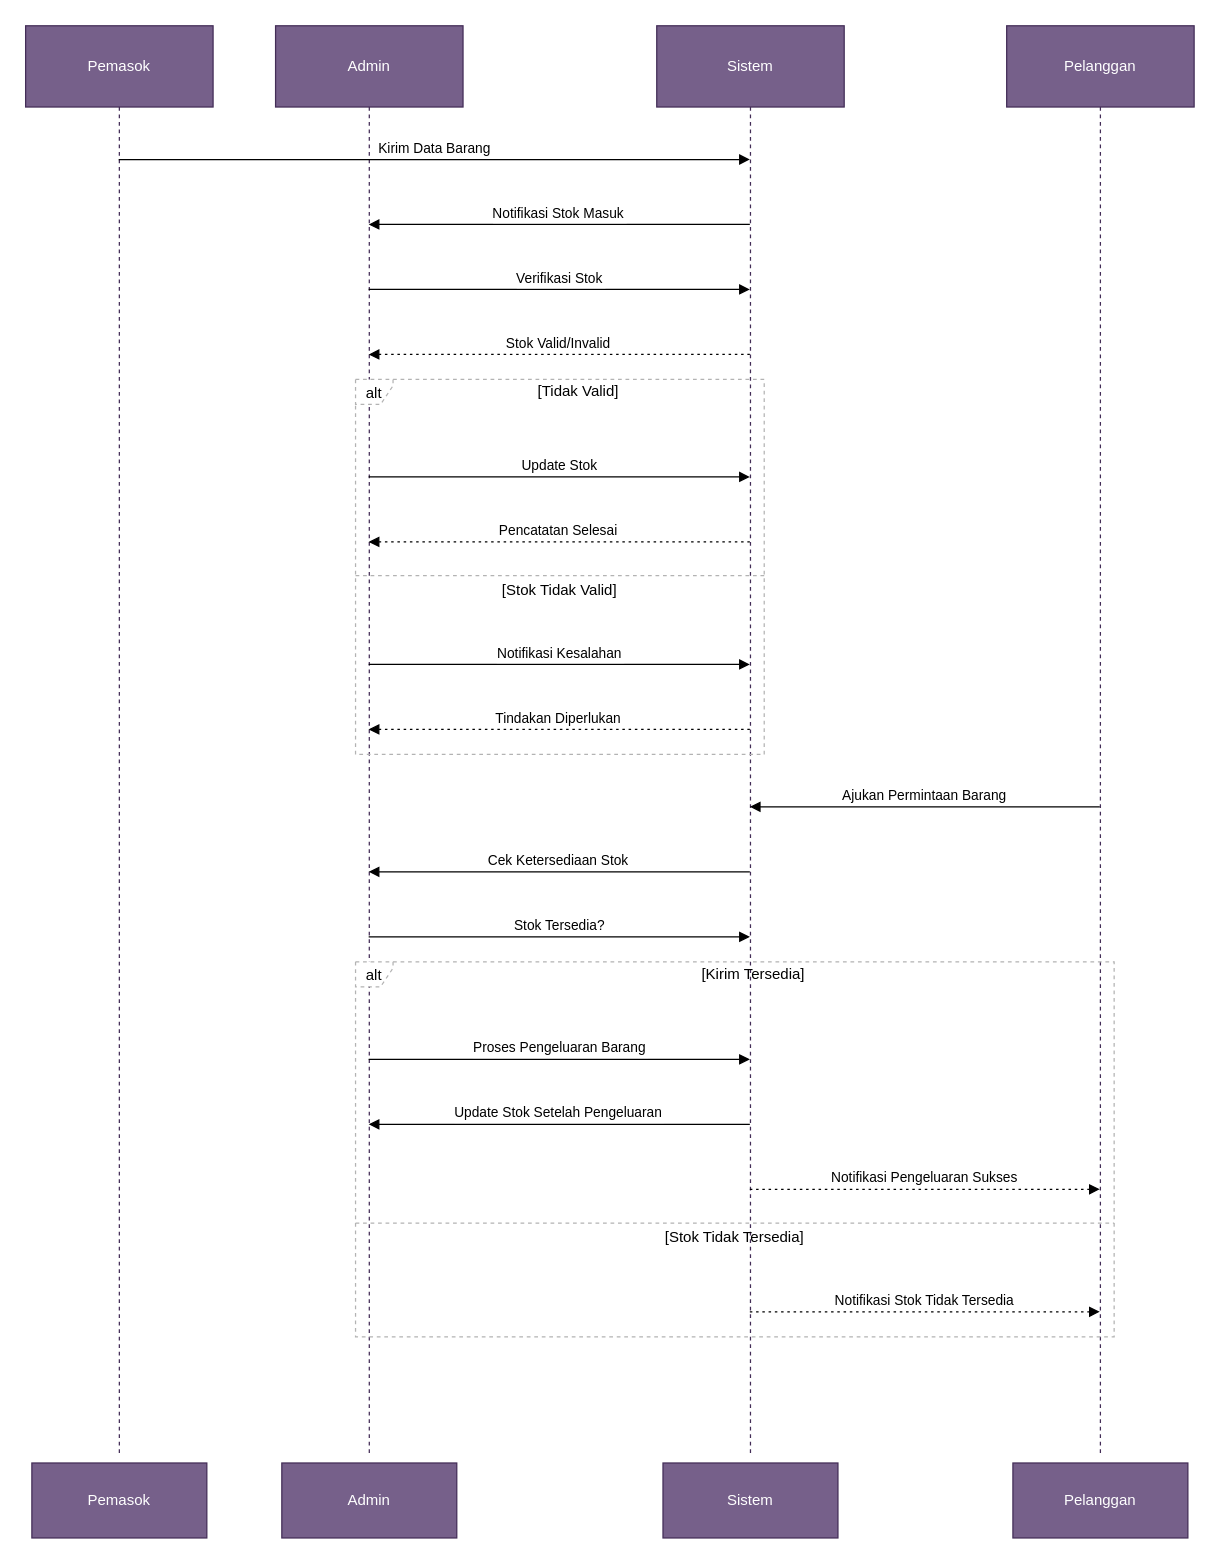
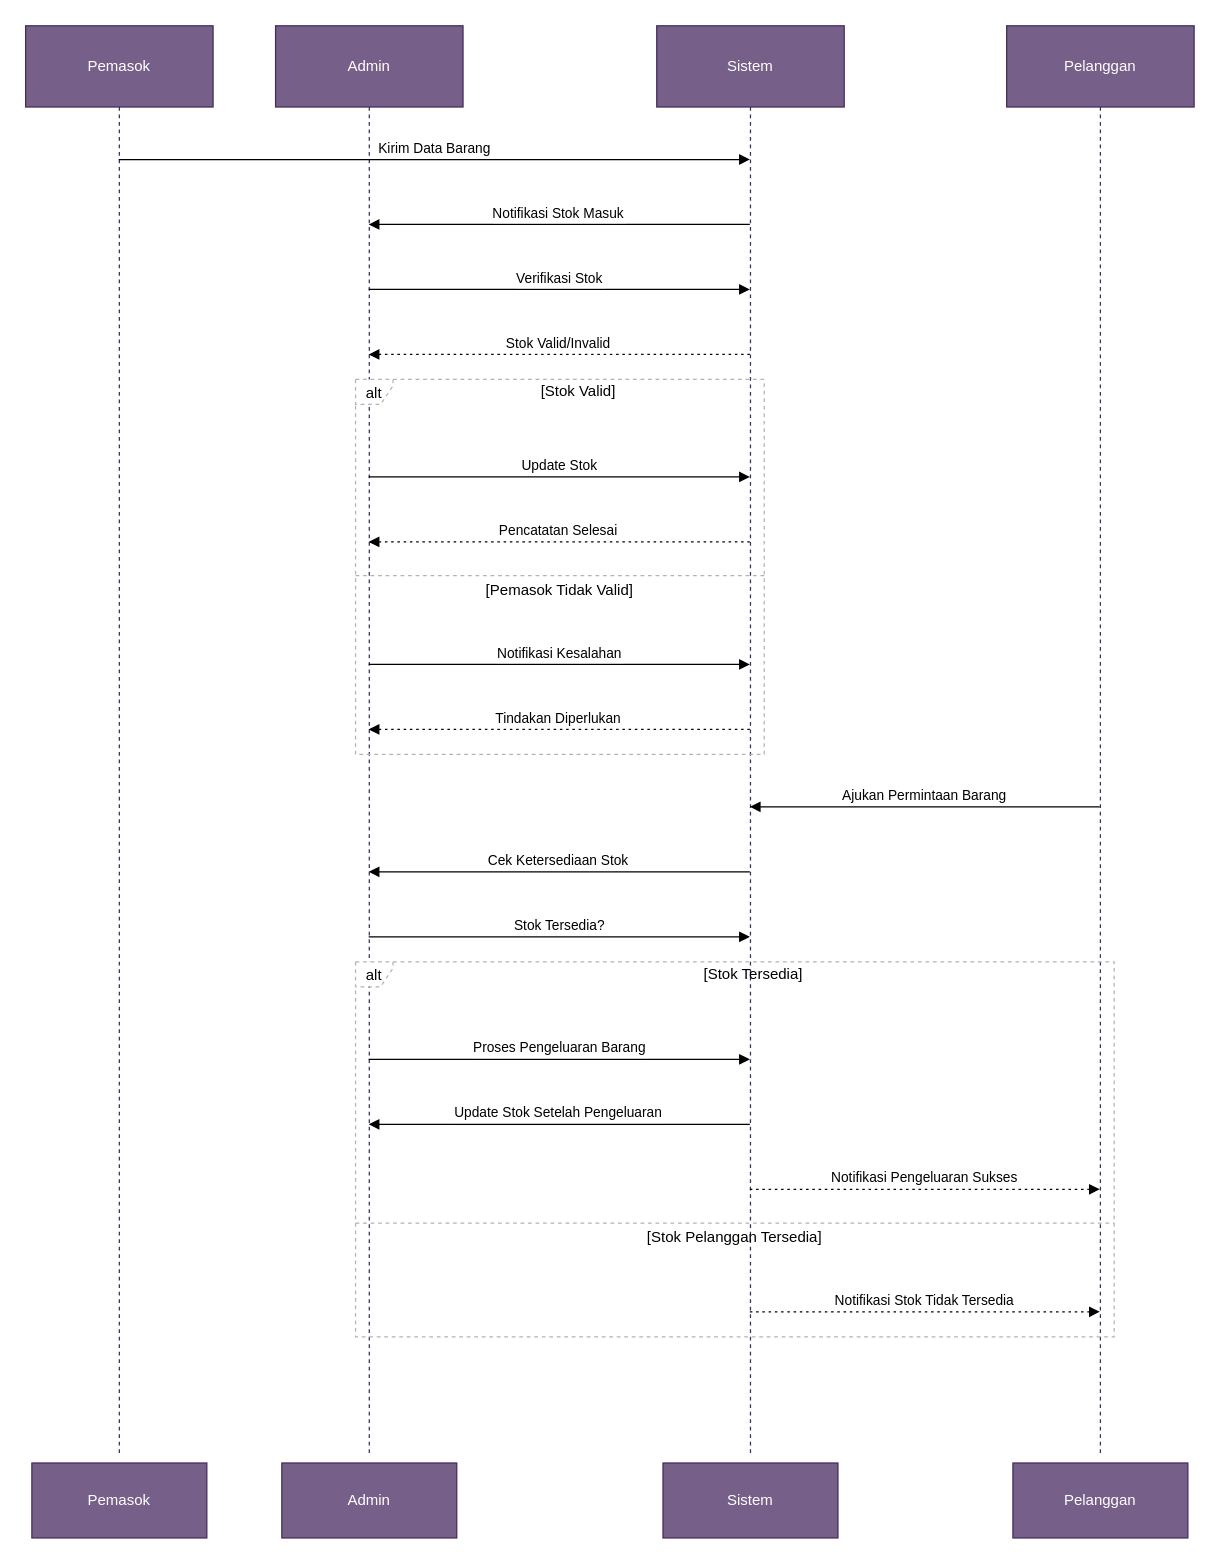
node "[Tidak Valid]": label "[Tidak Valid]" -> "[Stok Valid]"
node "[Stok Tidak Valid]": label "[Stok Tidak Valid]" -> "[Pemasok Tidak Valid]"
node "[Kirim Tersedia]": label "[Kirim Tersedia]" -> "[Stok Tersedia]"
node "[Stok Tidak Tersedia]": label "[Stok Tidak Tersedia]" -> "[Stok Pelanggan Tersedia]"
